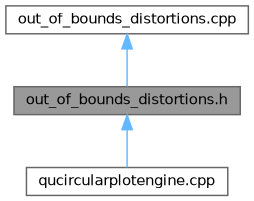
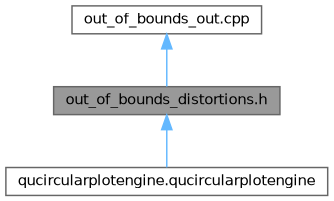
node "out_of_bounds_distortions.cpp": label "out_of_bounds_distortions.cpp" -> "out_of_bounds_out.cpp"
node "qucircularplotengine.cpp": label "qucircularplotengine.cpp" -> "qucircularplotengine.qucircularplotengine"
